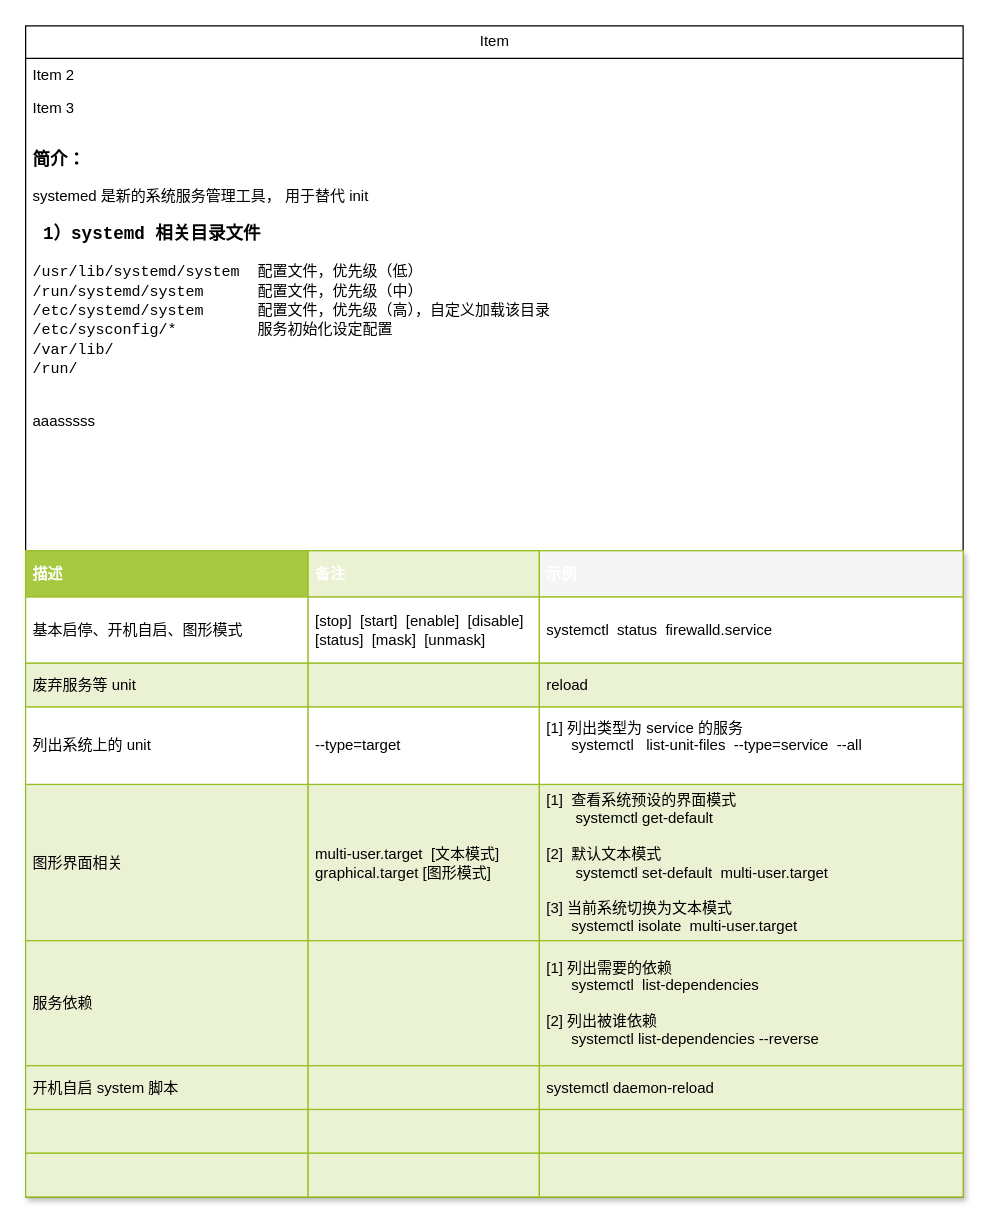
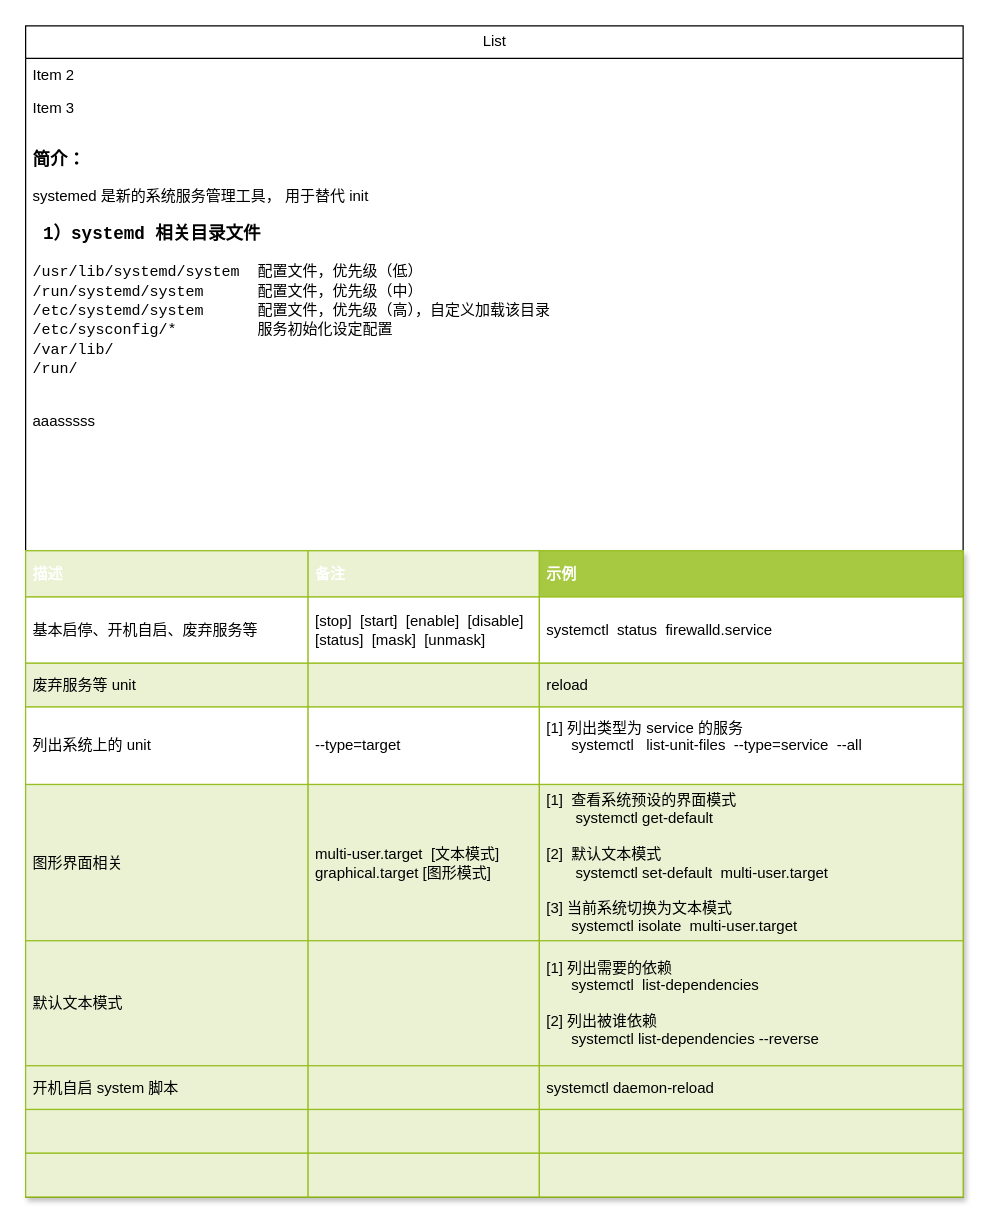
node "Item": label "Item" -> "List"
node "描述": fillcolor #a7c942 -> #eaf2d3
node "示例": fillcolor #f5f5f5 -> #a7c942
node "基本启停、开机自启、图形模式": label "基本启停、开机自启、图形模式" -> "基本启停、开机自启、废弃服务等"
node "服务依赖": label "服务依赖" -> "默认文本模式"
